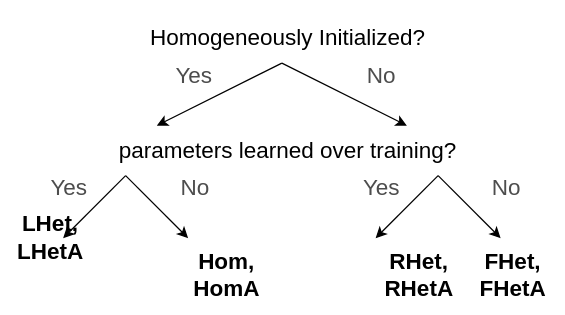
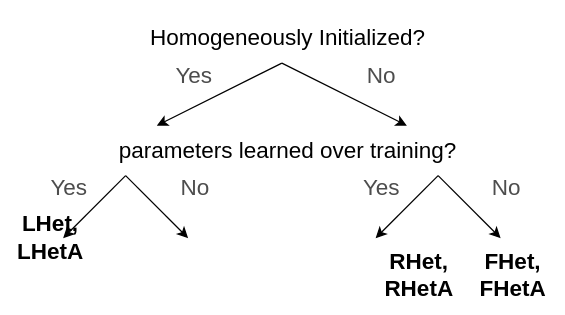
node "Hom, HomA": removed
